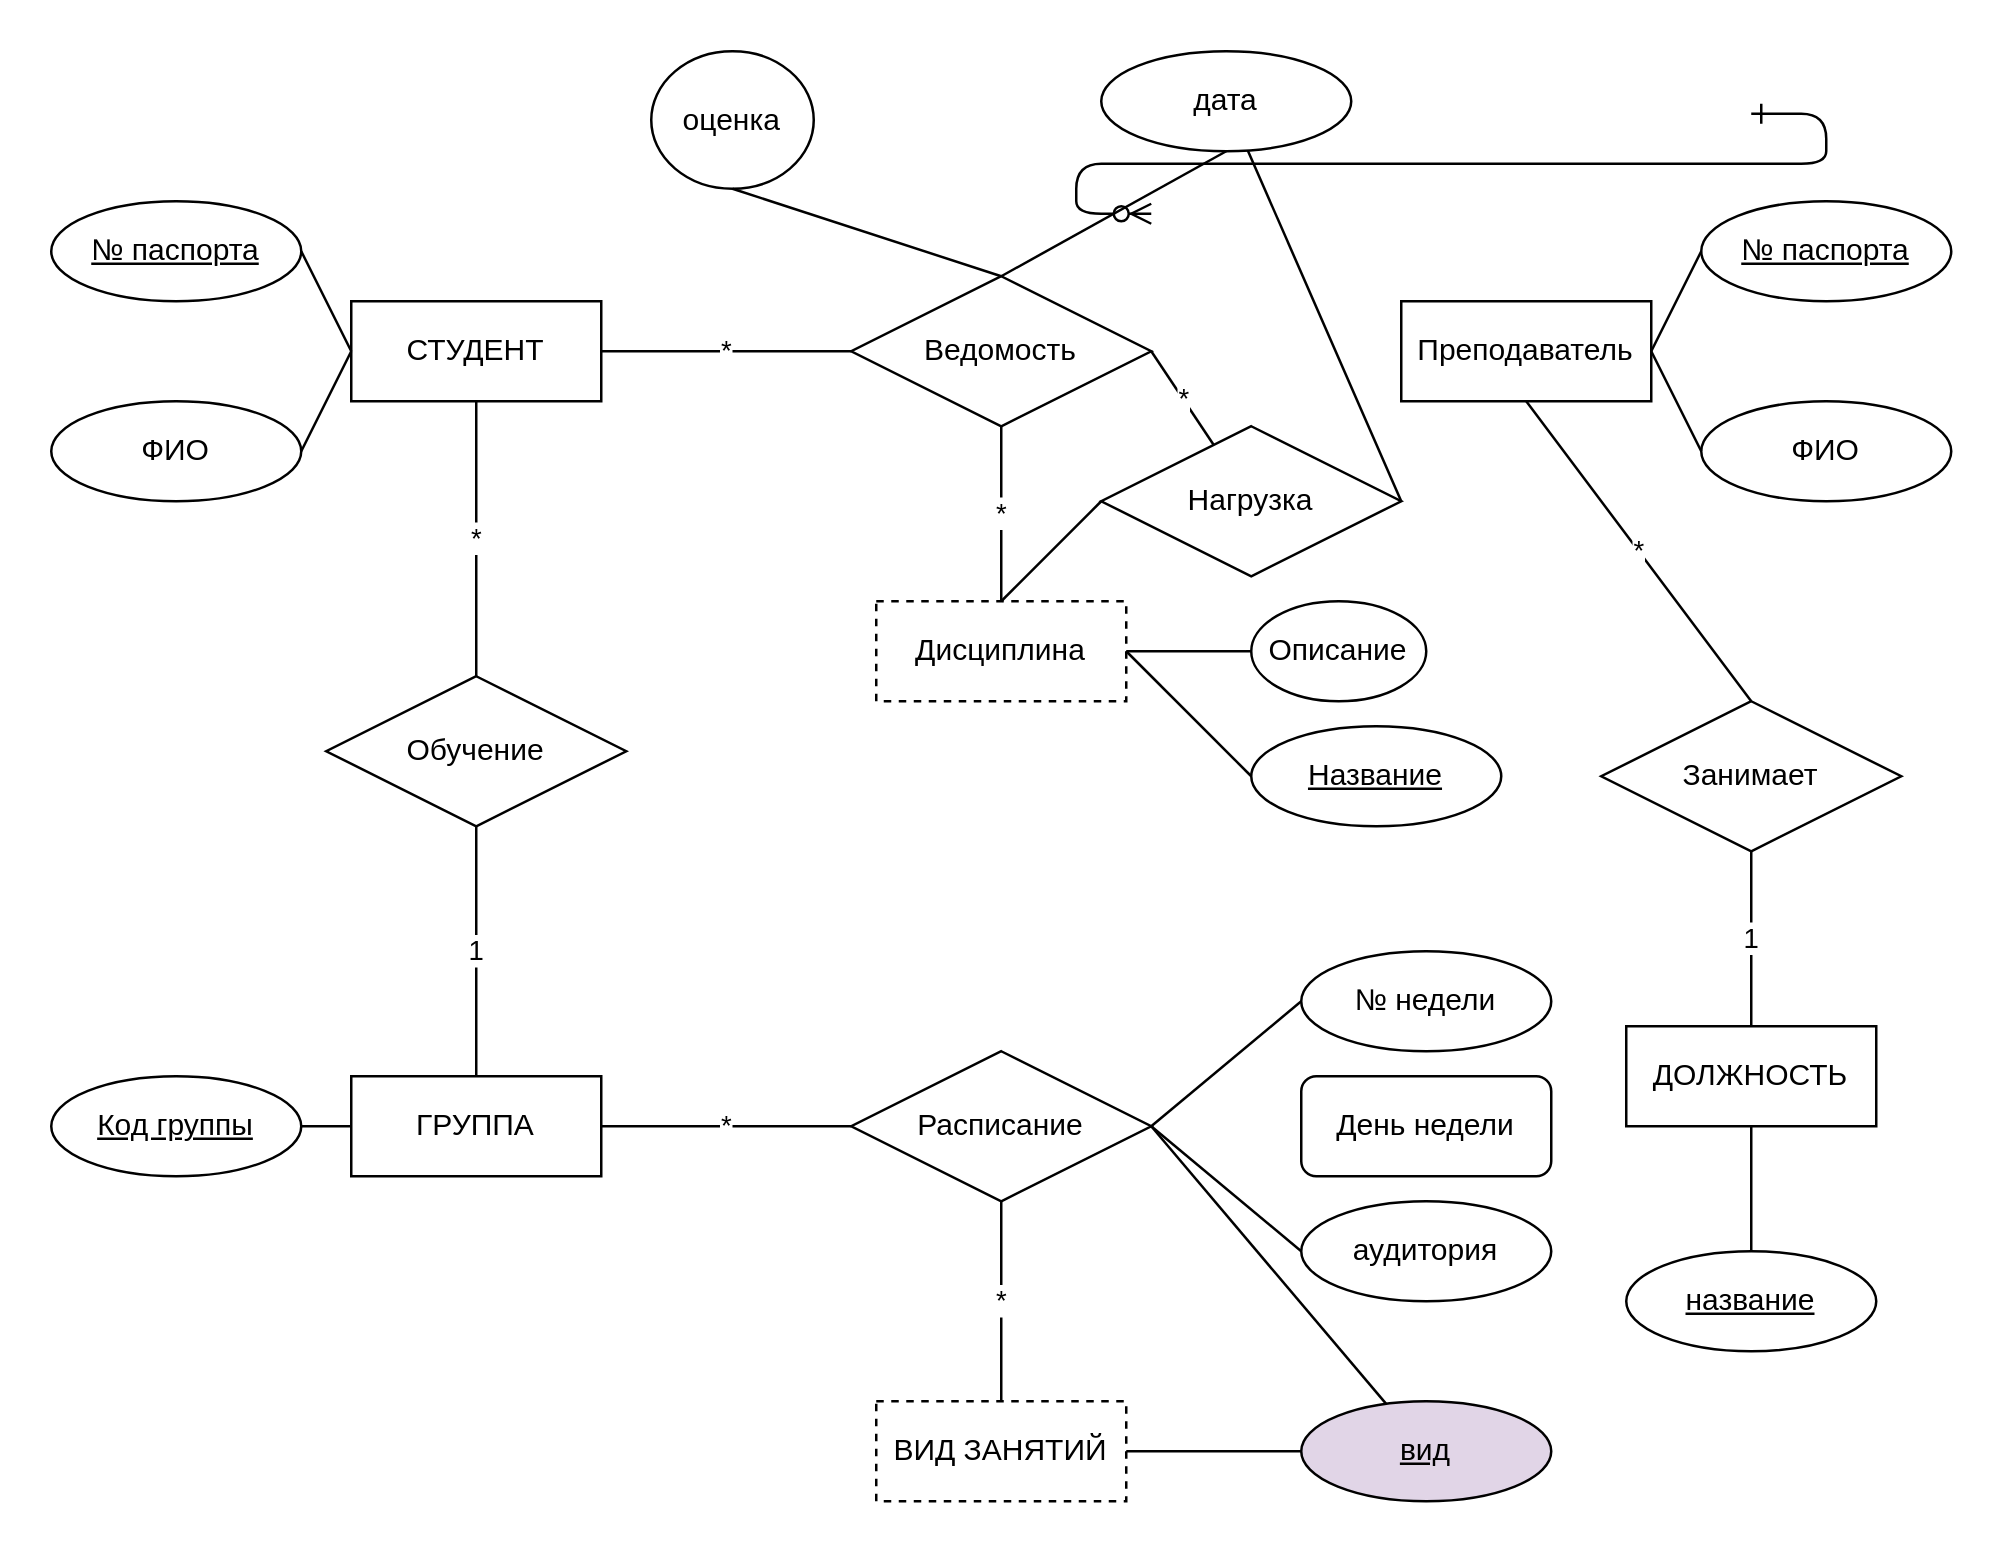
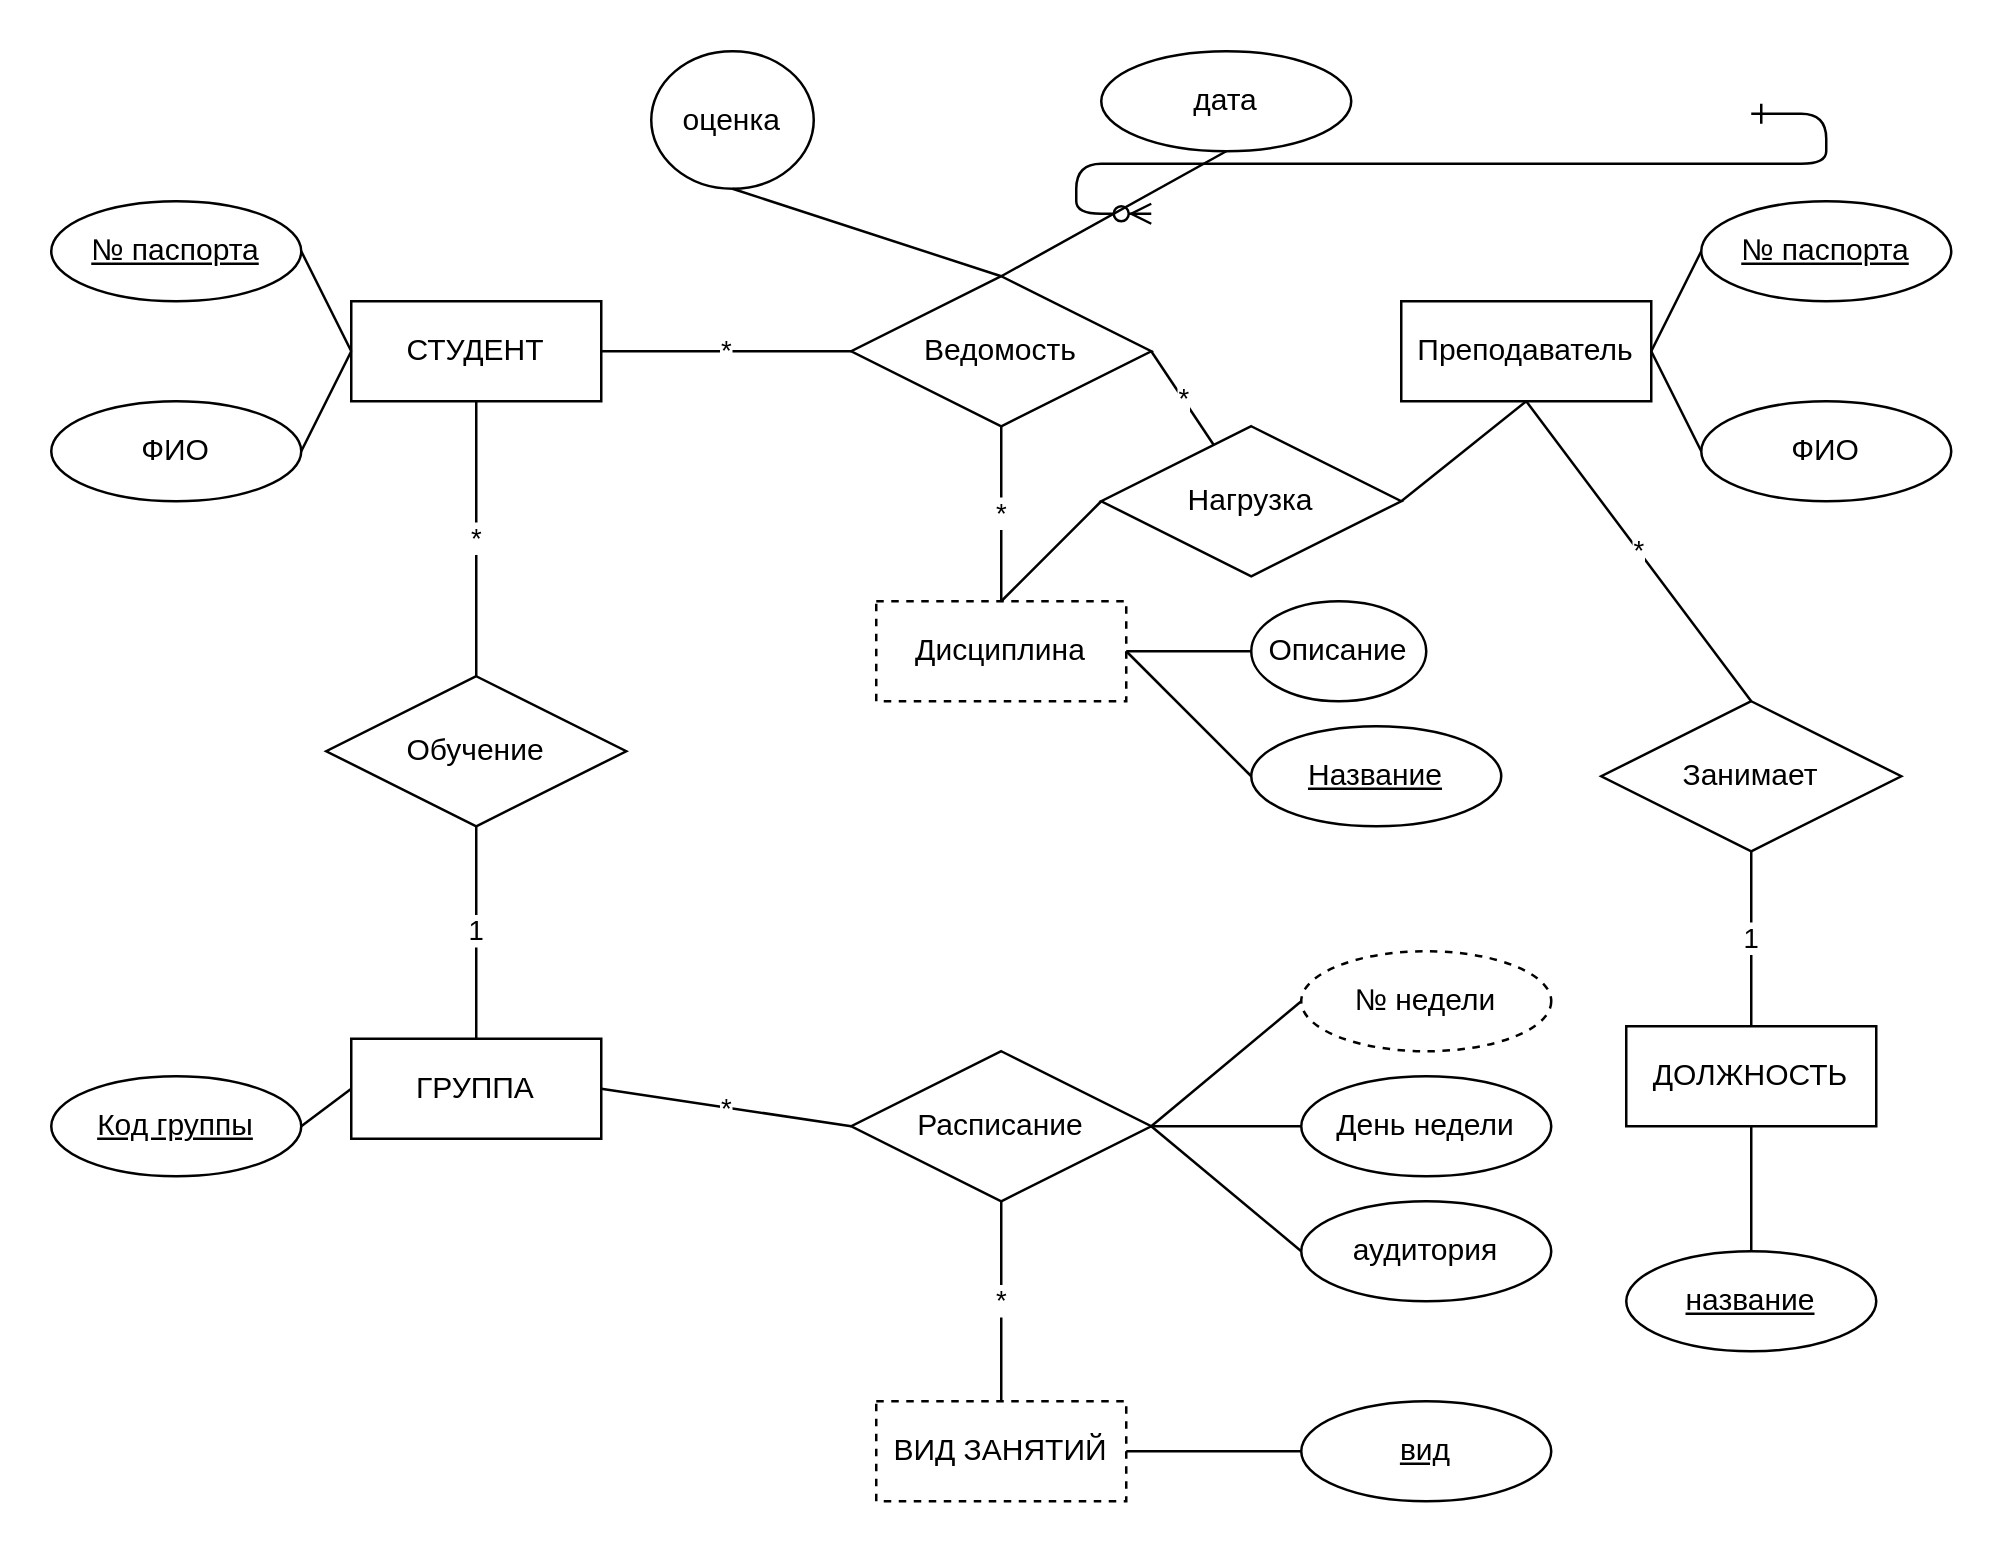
edge "дата" -- "Нагрузка": now "Преподаватель" -- "Нагрузка"
node "№ недели": style solid -> dashed
node "ГРУППА": moved (476, 1126) -> (476, 1089)
node "День недели": shape rounded rectangle -> ellipse
edge "Расписание" -- "вид": now "Расписание" -- "День недели"
node "вид": fillcolor #e1d5e7 -> #ffffff
